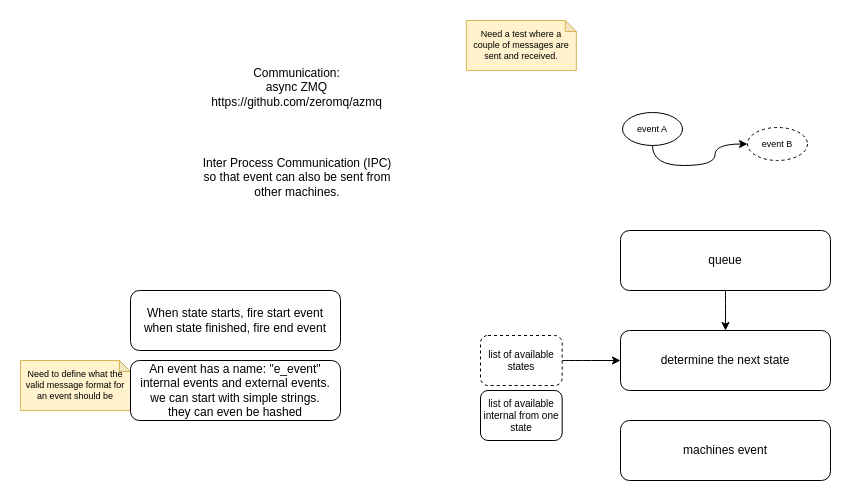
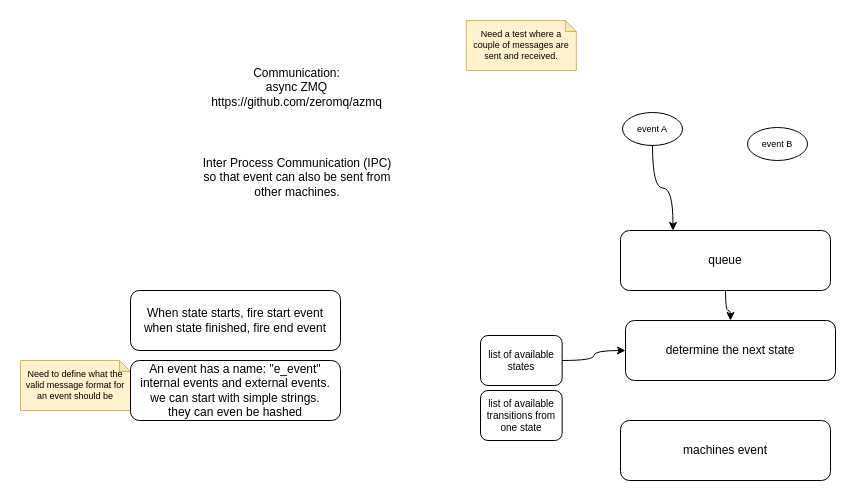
node "event B": style dashed -> solid
edge "event A" -> "event B": now "event A" -> "queue"
node "list of available states": style dashed -> solid
node "determine the next state": moved (726, 361) -> (731, 351)
node "list of available internal from one state": label "list of available internal from one state" -> "list of available transitions from one state"
